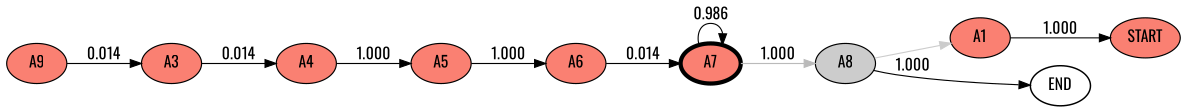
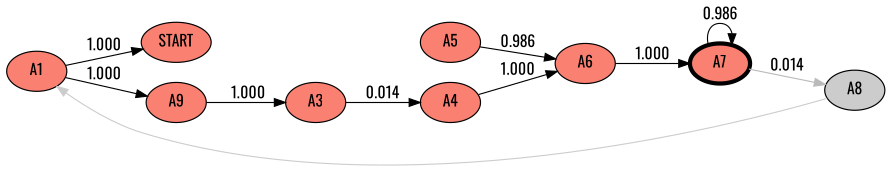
edge "A9" -> "A3": label "0.014" -> "1.000"
edge "A5" -> "A6": label "1.000" -> "0.986"
edge "A6" -> "A7": label "0.014" -> "1.000"
edge "A7" -> "A8": label "1.000" -> "0.014"
edge "A4" -> "A5": now "A4" -> "A6"
edge "A1" -> "A9": added, label "1.000"
node "END": removed
